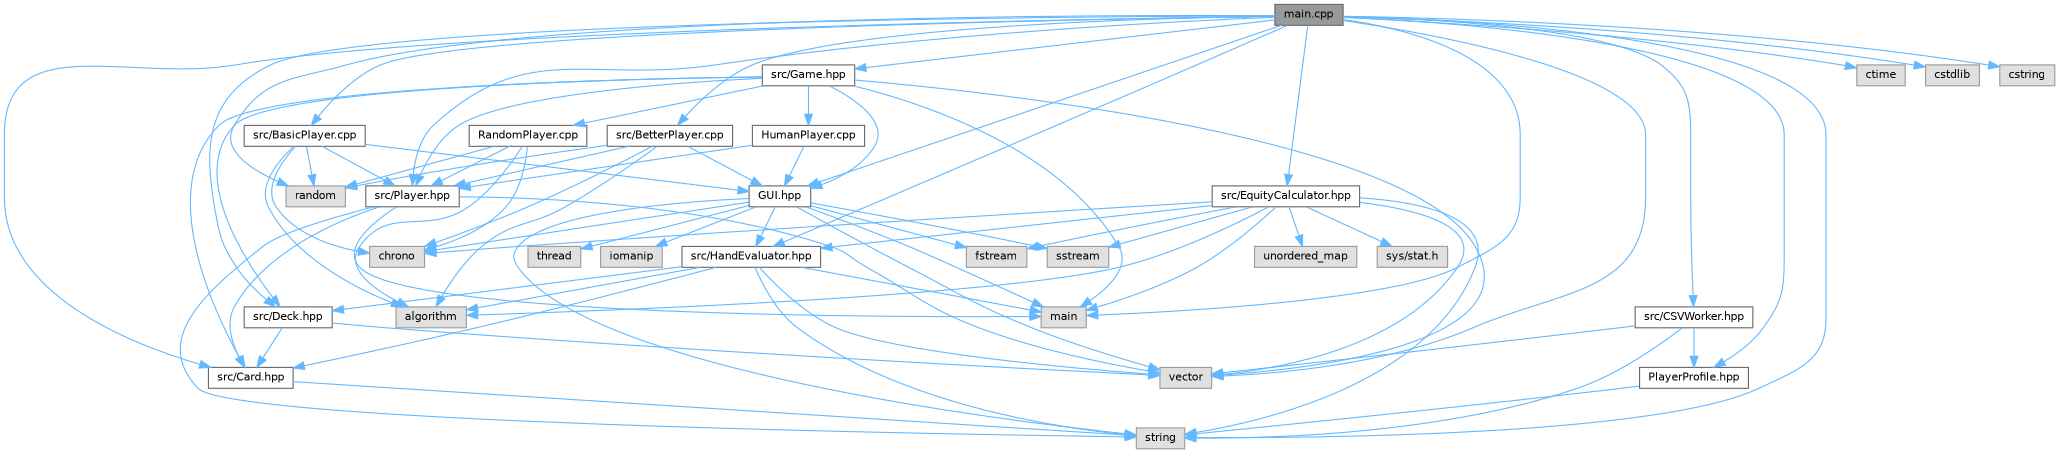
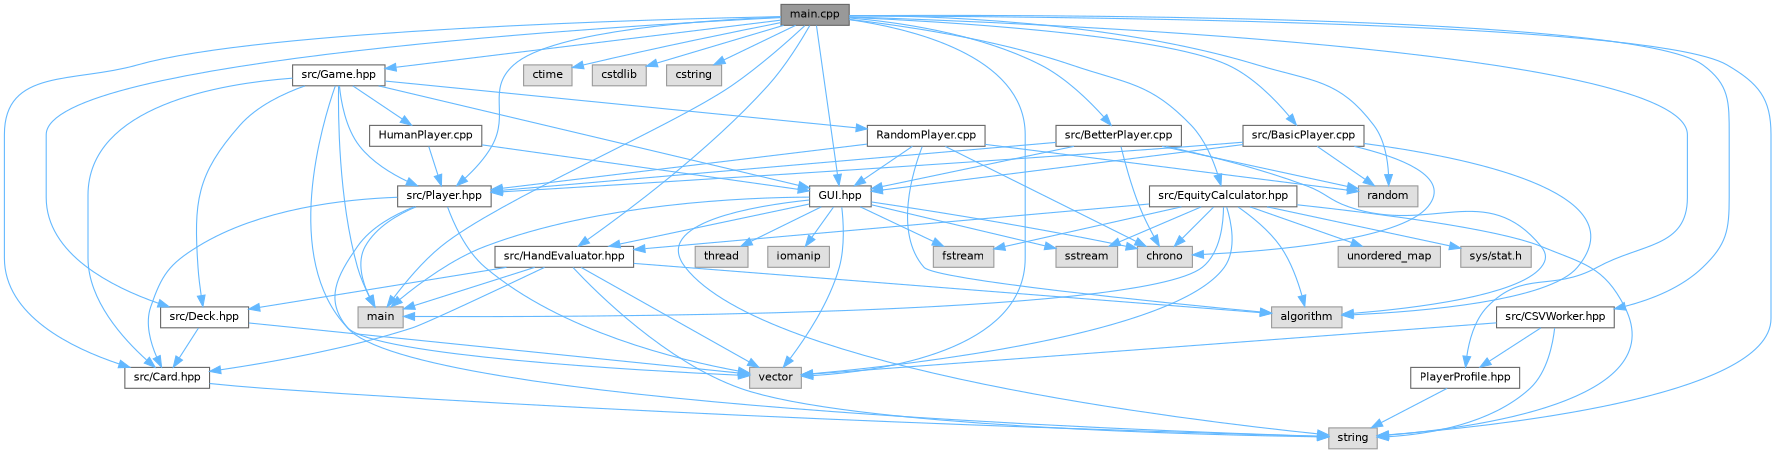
edge "RandomPlayer.cpp" -> "GUI.hpp": added
